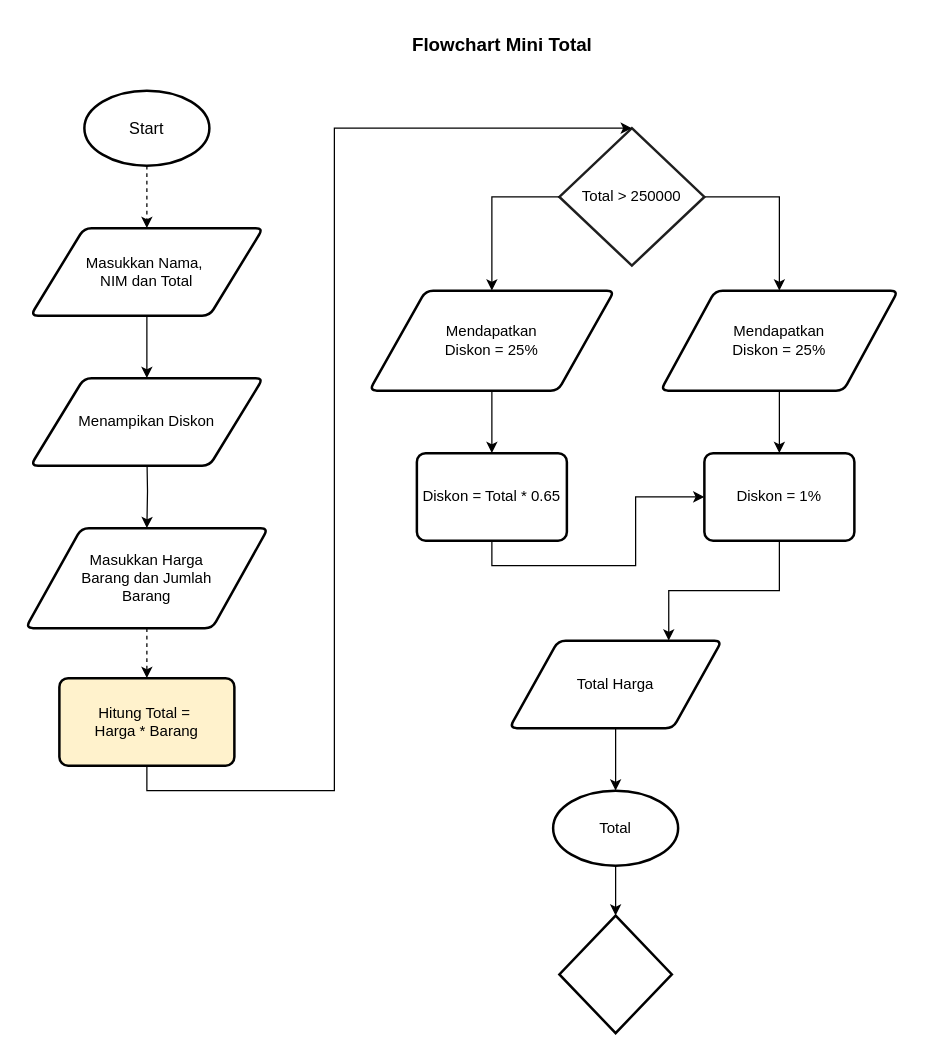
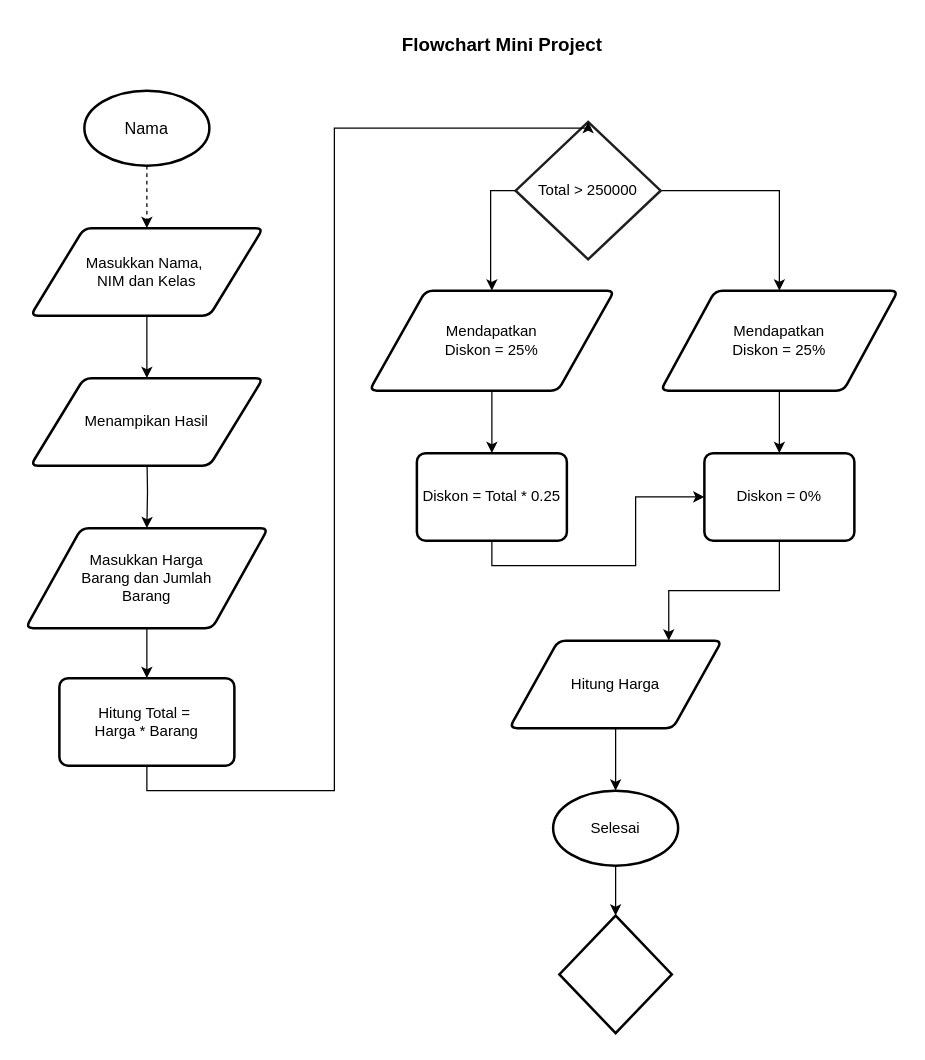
node "Flowchart Mini Total": label "Flowchart Mini Total" -> "Flowchart Mini Project"
node "Start": label "Start" -> "Nama"
node "Total > 250000": moved (632, 197) -> (588, 191)
node "Masukkan Nama, NIM dan Total": label "Masukkan Nama, NIM dan Total" -> "Masukkan Nama, NIM dan Kelas"
node "Menampikan Diskon": label "Menampikan Diskon" -> "Menampikan Hasil"
node "Diskon = Total * 0.65": label "Diskon = Total * 0.65" -> "Diskon = Total * 0.25"
node "Diskon = 1%": label "Diskon = 1%" -> "Diskon = 0%"
edge "Masukkan Harga Barang dan Jumlah Barang" -> "Hitung Total = Harga * Barang": style dashed -> solid
node "Total Harga": label "Total Harga" -> "Hitung Harga"
node "Hitung Total = Harga * Barang": fillcolor #fff2cc -> #ffffff
node "Total": label "Total" -> "Selesai"
